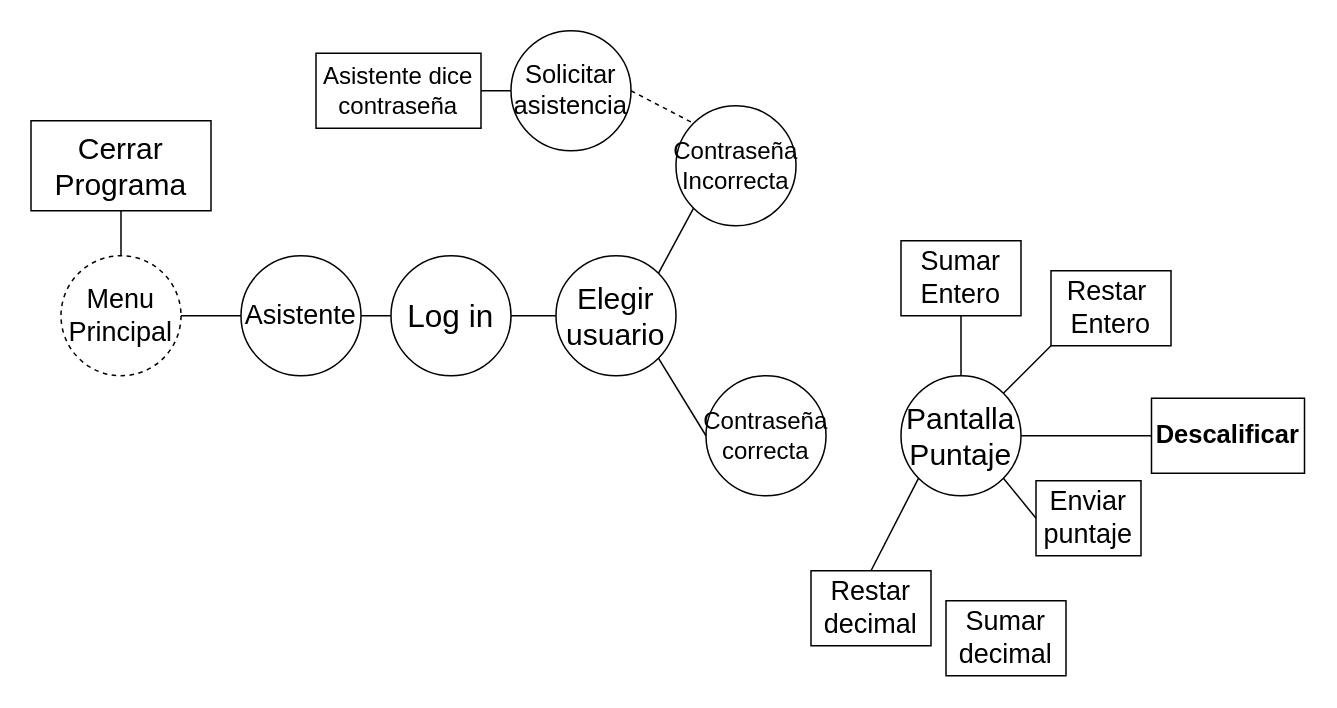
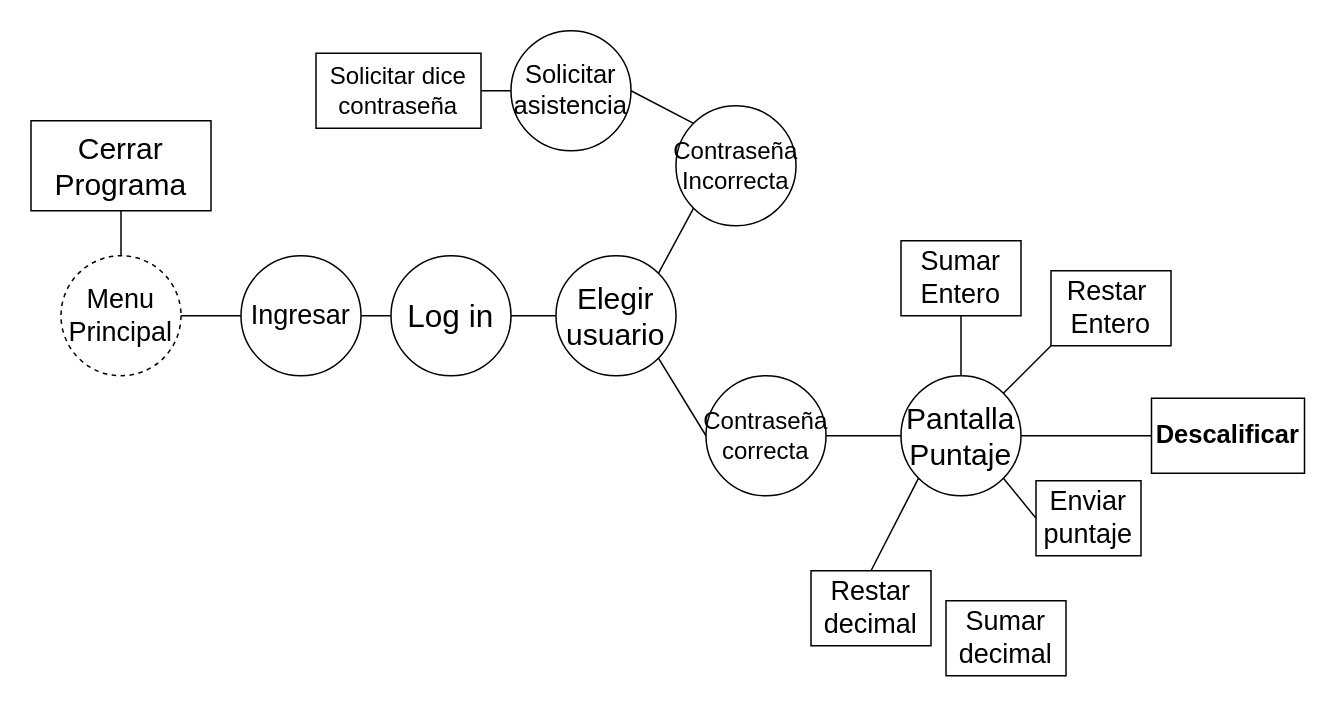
node "Asistente dice contraseña": label "Asistente dice contraseña" -> "Solicitar dice contraseña"
edge "Solicitar asistencia" -- "Contraseña Incorrecta": style dashed -> solid
node "Asistente": label "Asistente" -> "Ingresar"
edge "Contraseña correcta" -- "PantallaPuntaje": added
